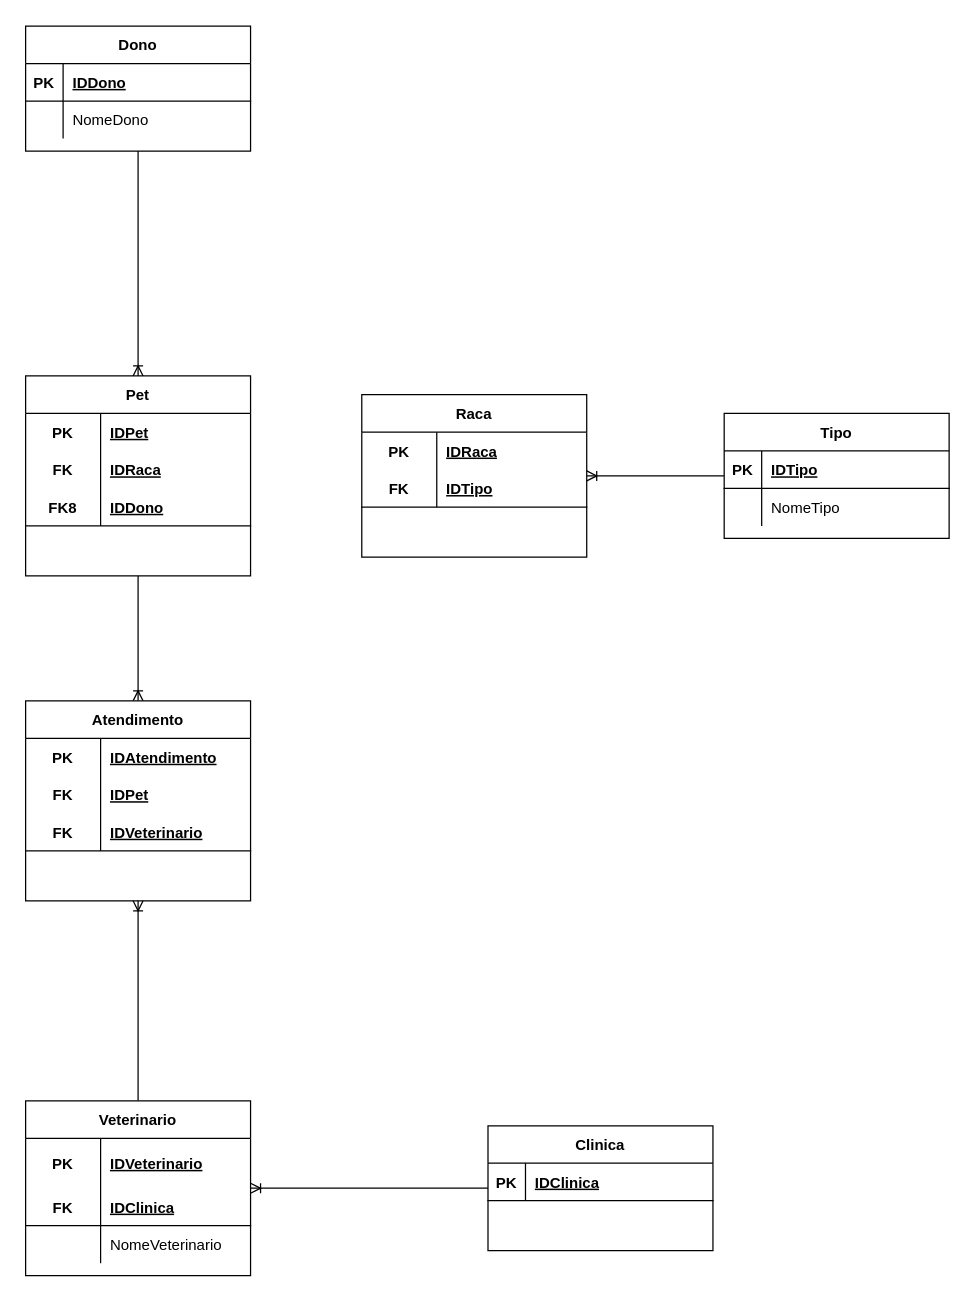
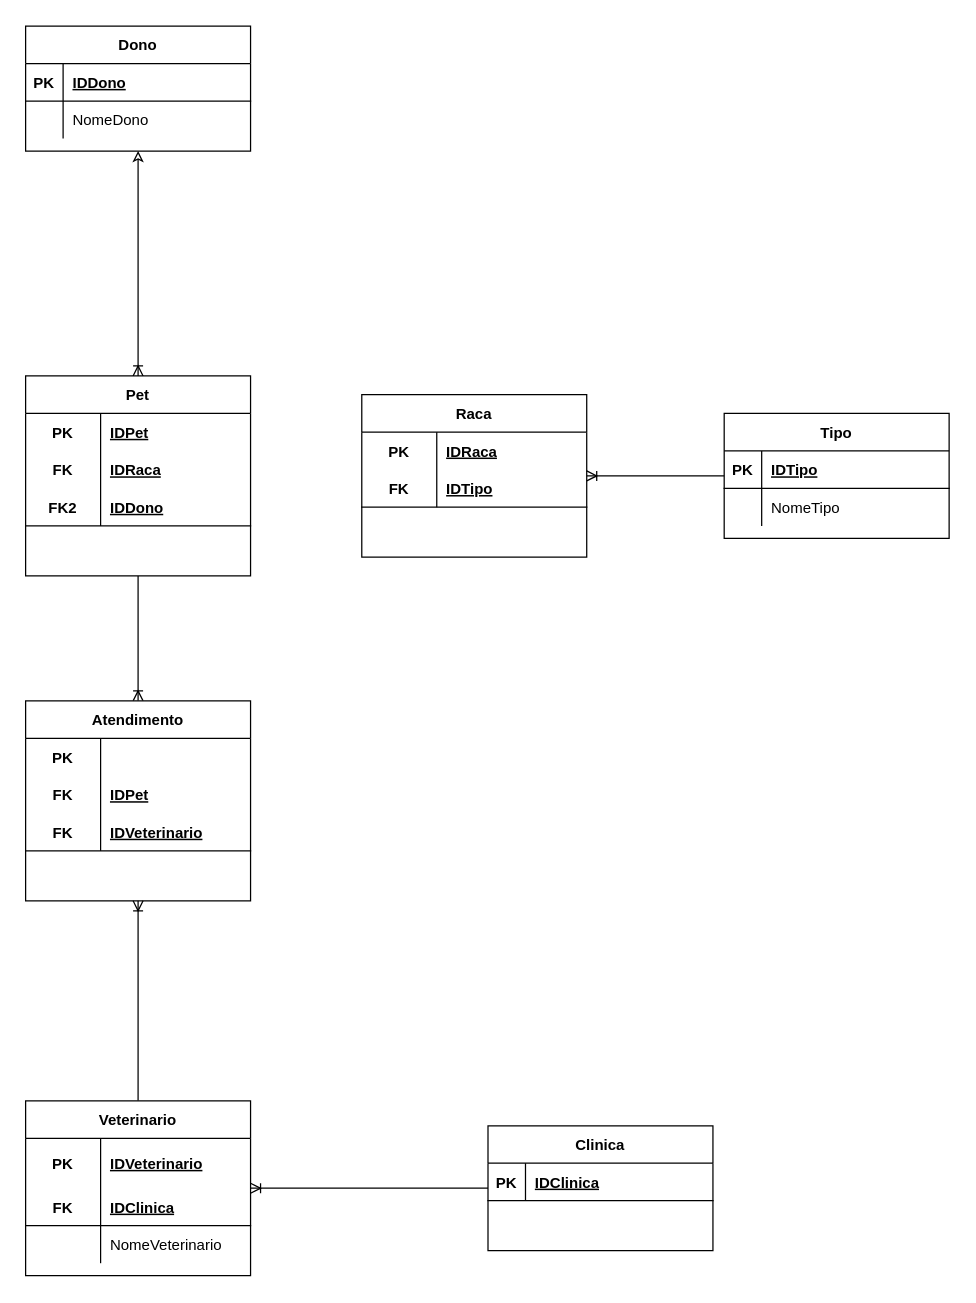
edge "Dono" -> "Pet": arrowhead none -> classic
node "FK8": label "FK8" -> "FK2"
node "IDAtendimento": removed
